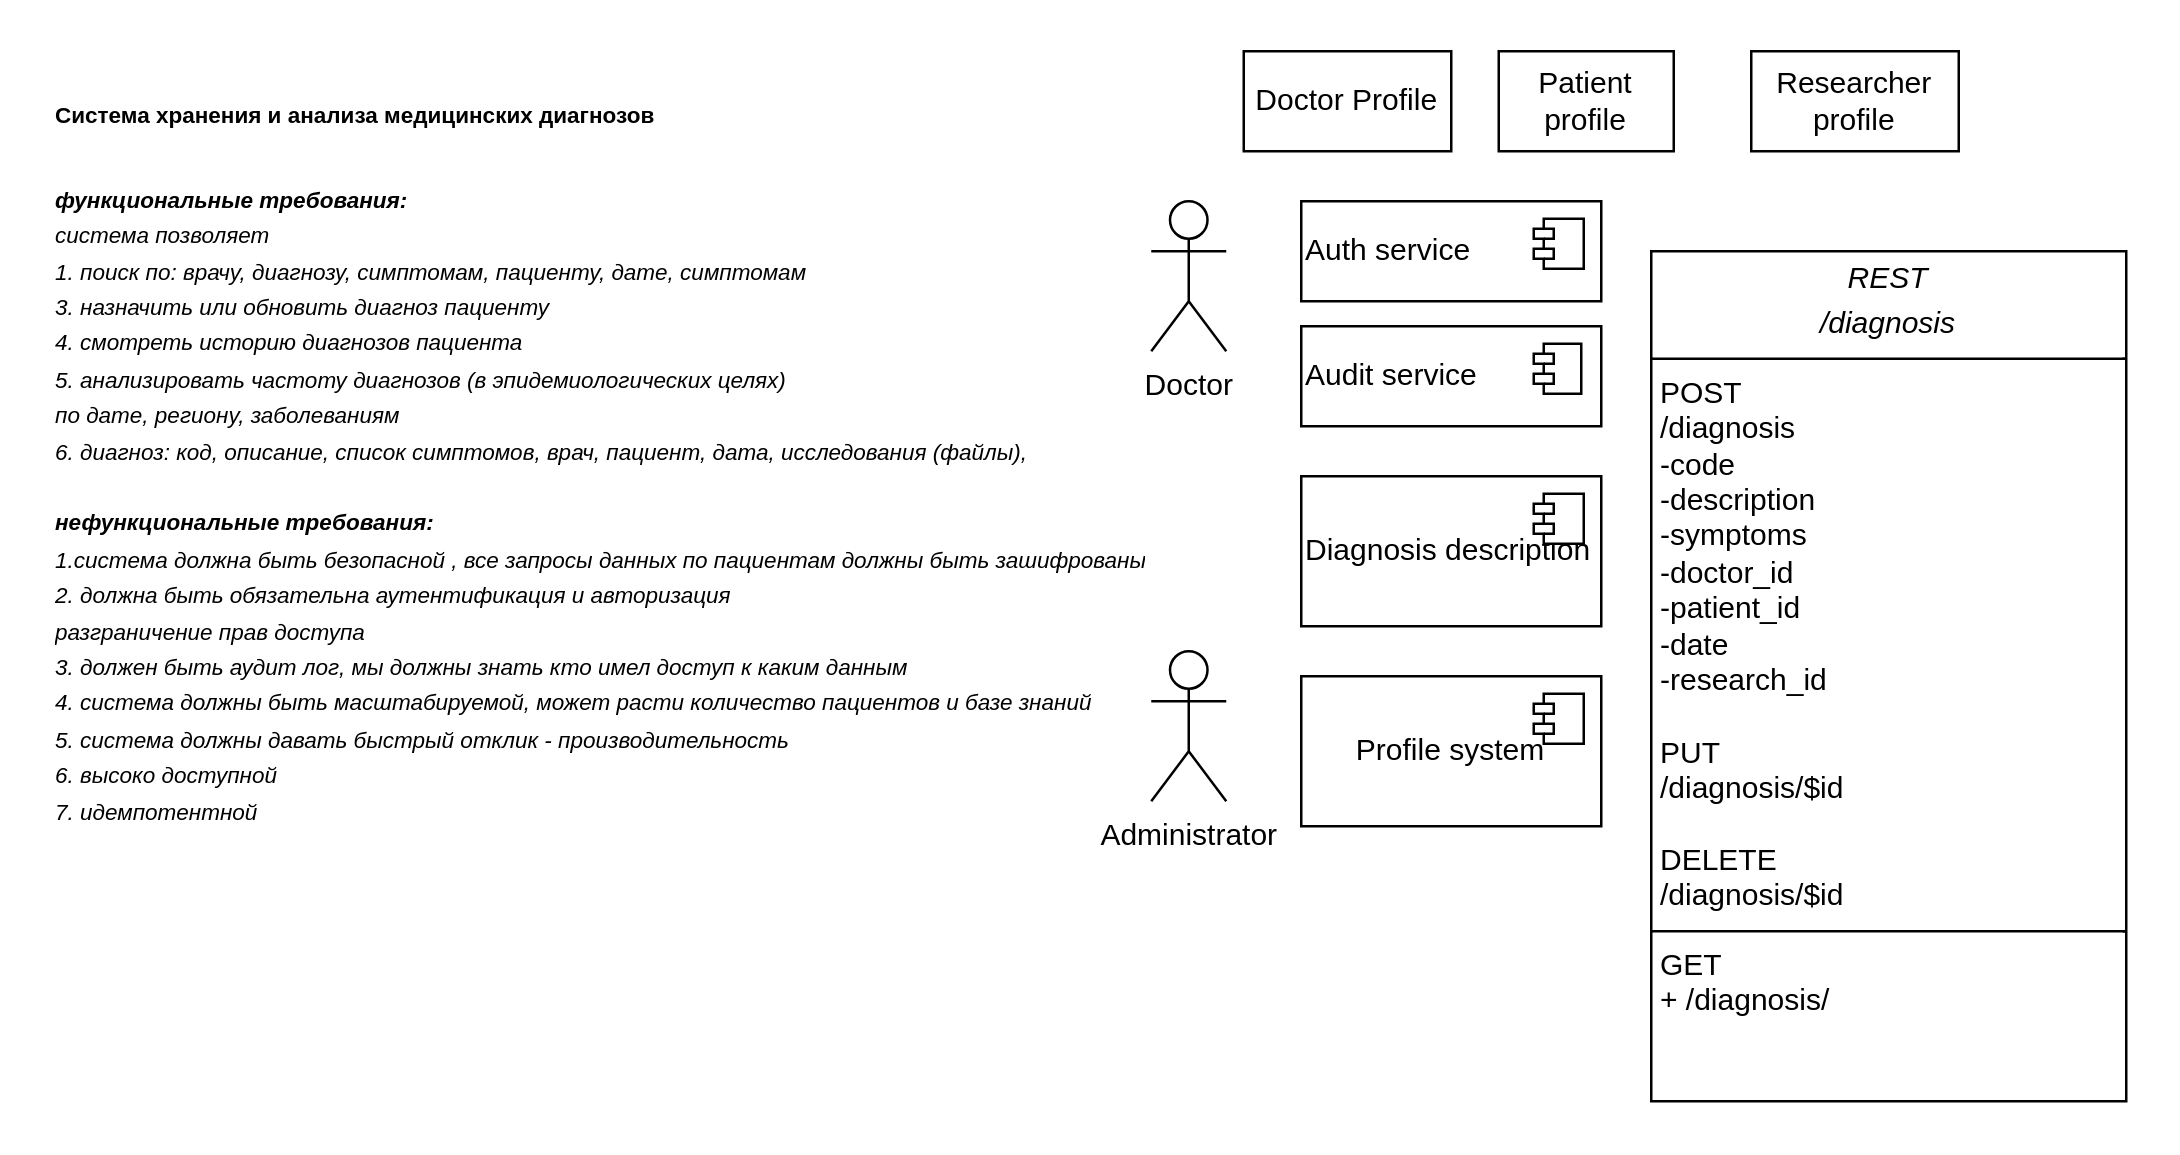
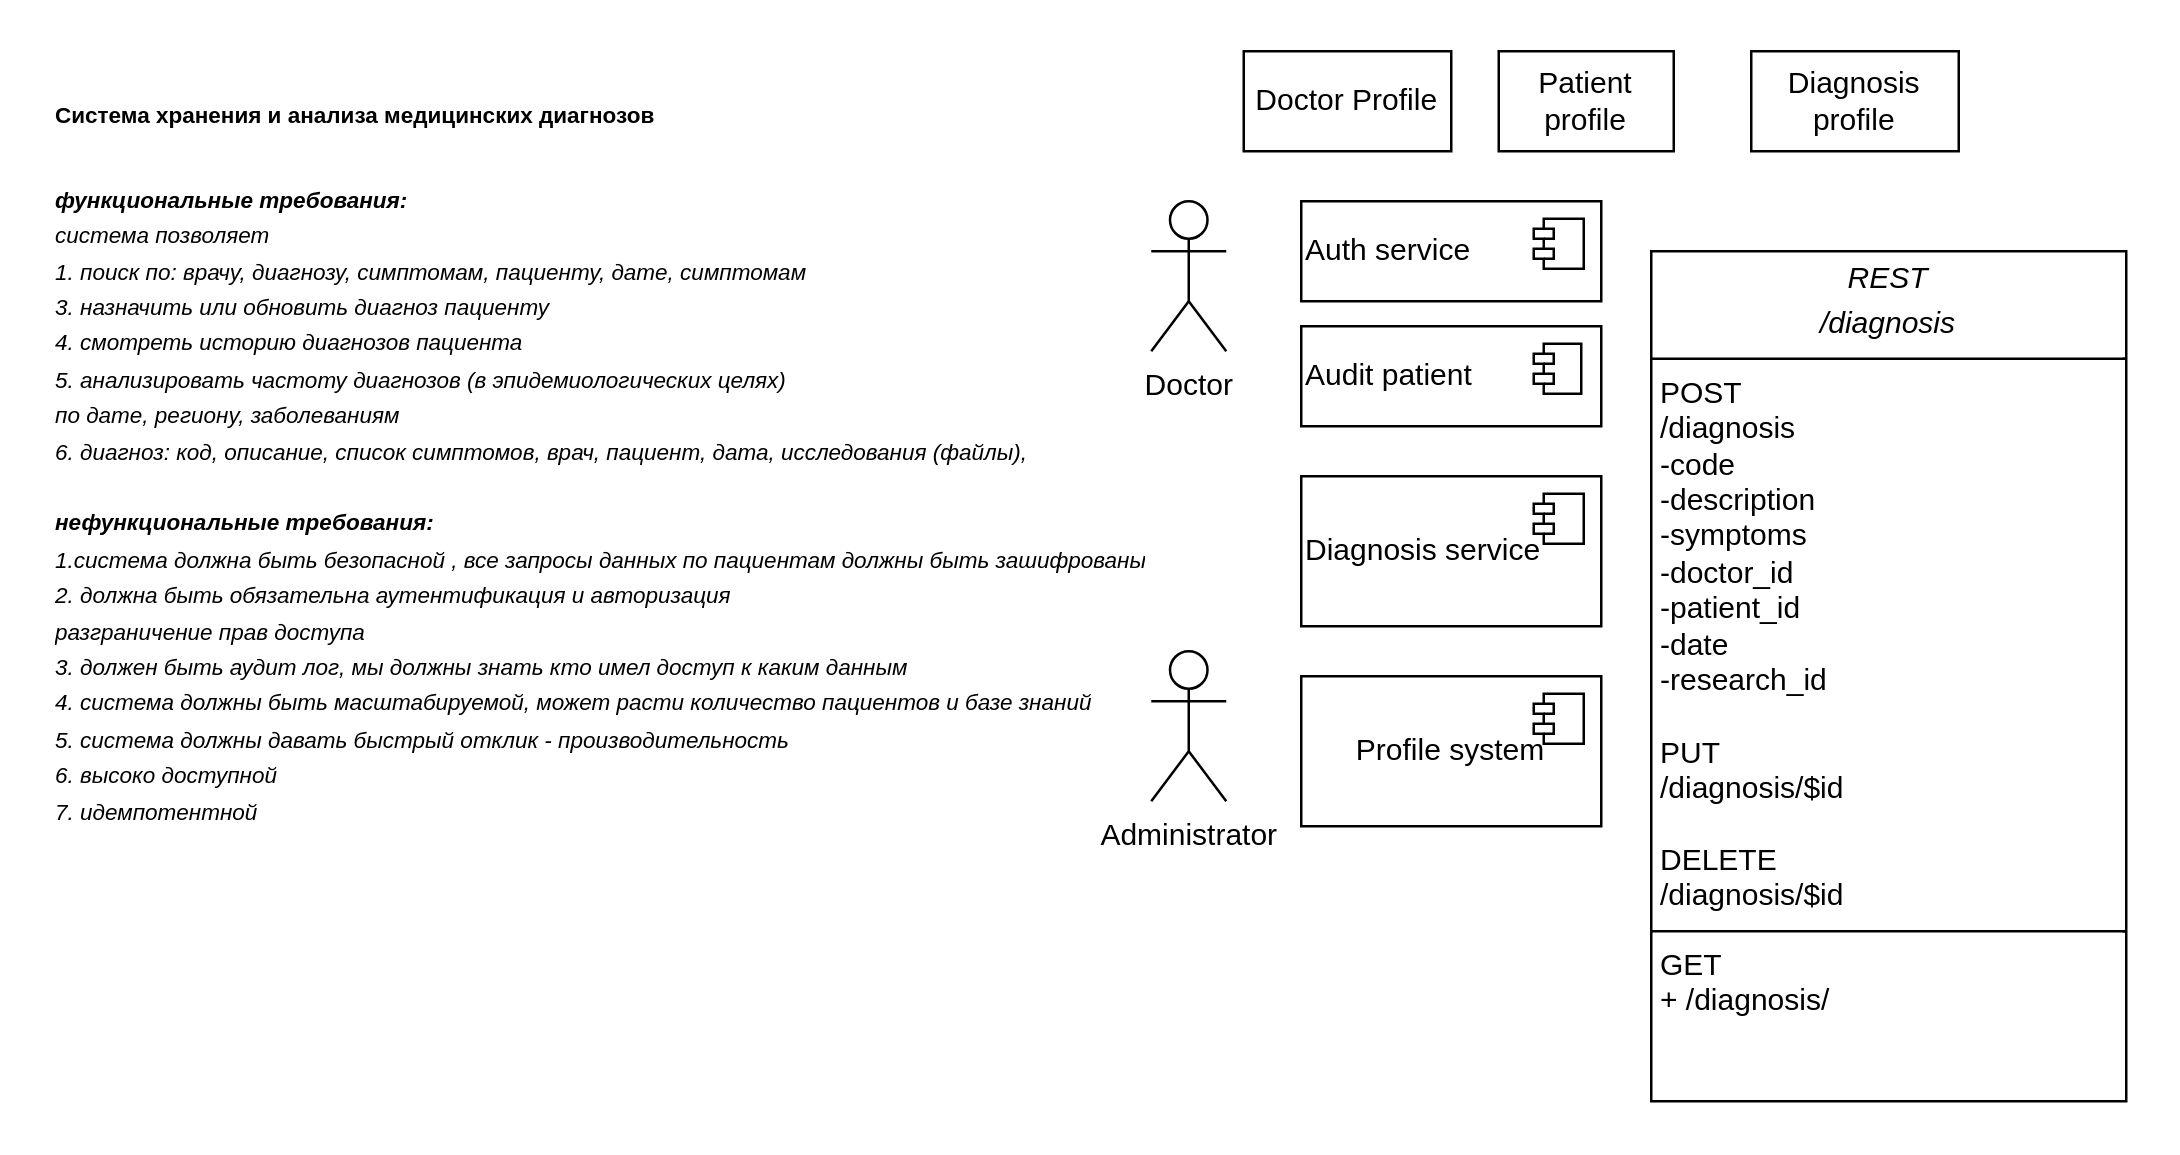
node "Researcher profile": label "Researcher profile" -> "Diagnosis profile"
node "Audit service": label "Audit service" -> "Audit patient"
node "Diagnosis description": label "Diagnosis description" -> "Diagnosis service"
